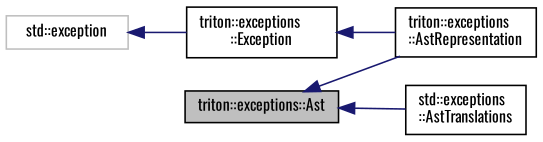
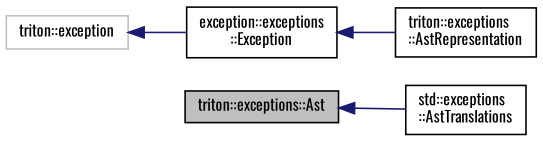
node "std::exception": label "std::exception" -> "triton::exception"
node "triton::exceptions ::Exception": label "triton::exceptions ::Exception" -> "exception::exceptions ::Exception"
edge "triton::exceptions ::AstRepresentation" -> "triton::exceptions::Ast": removed
